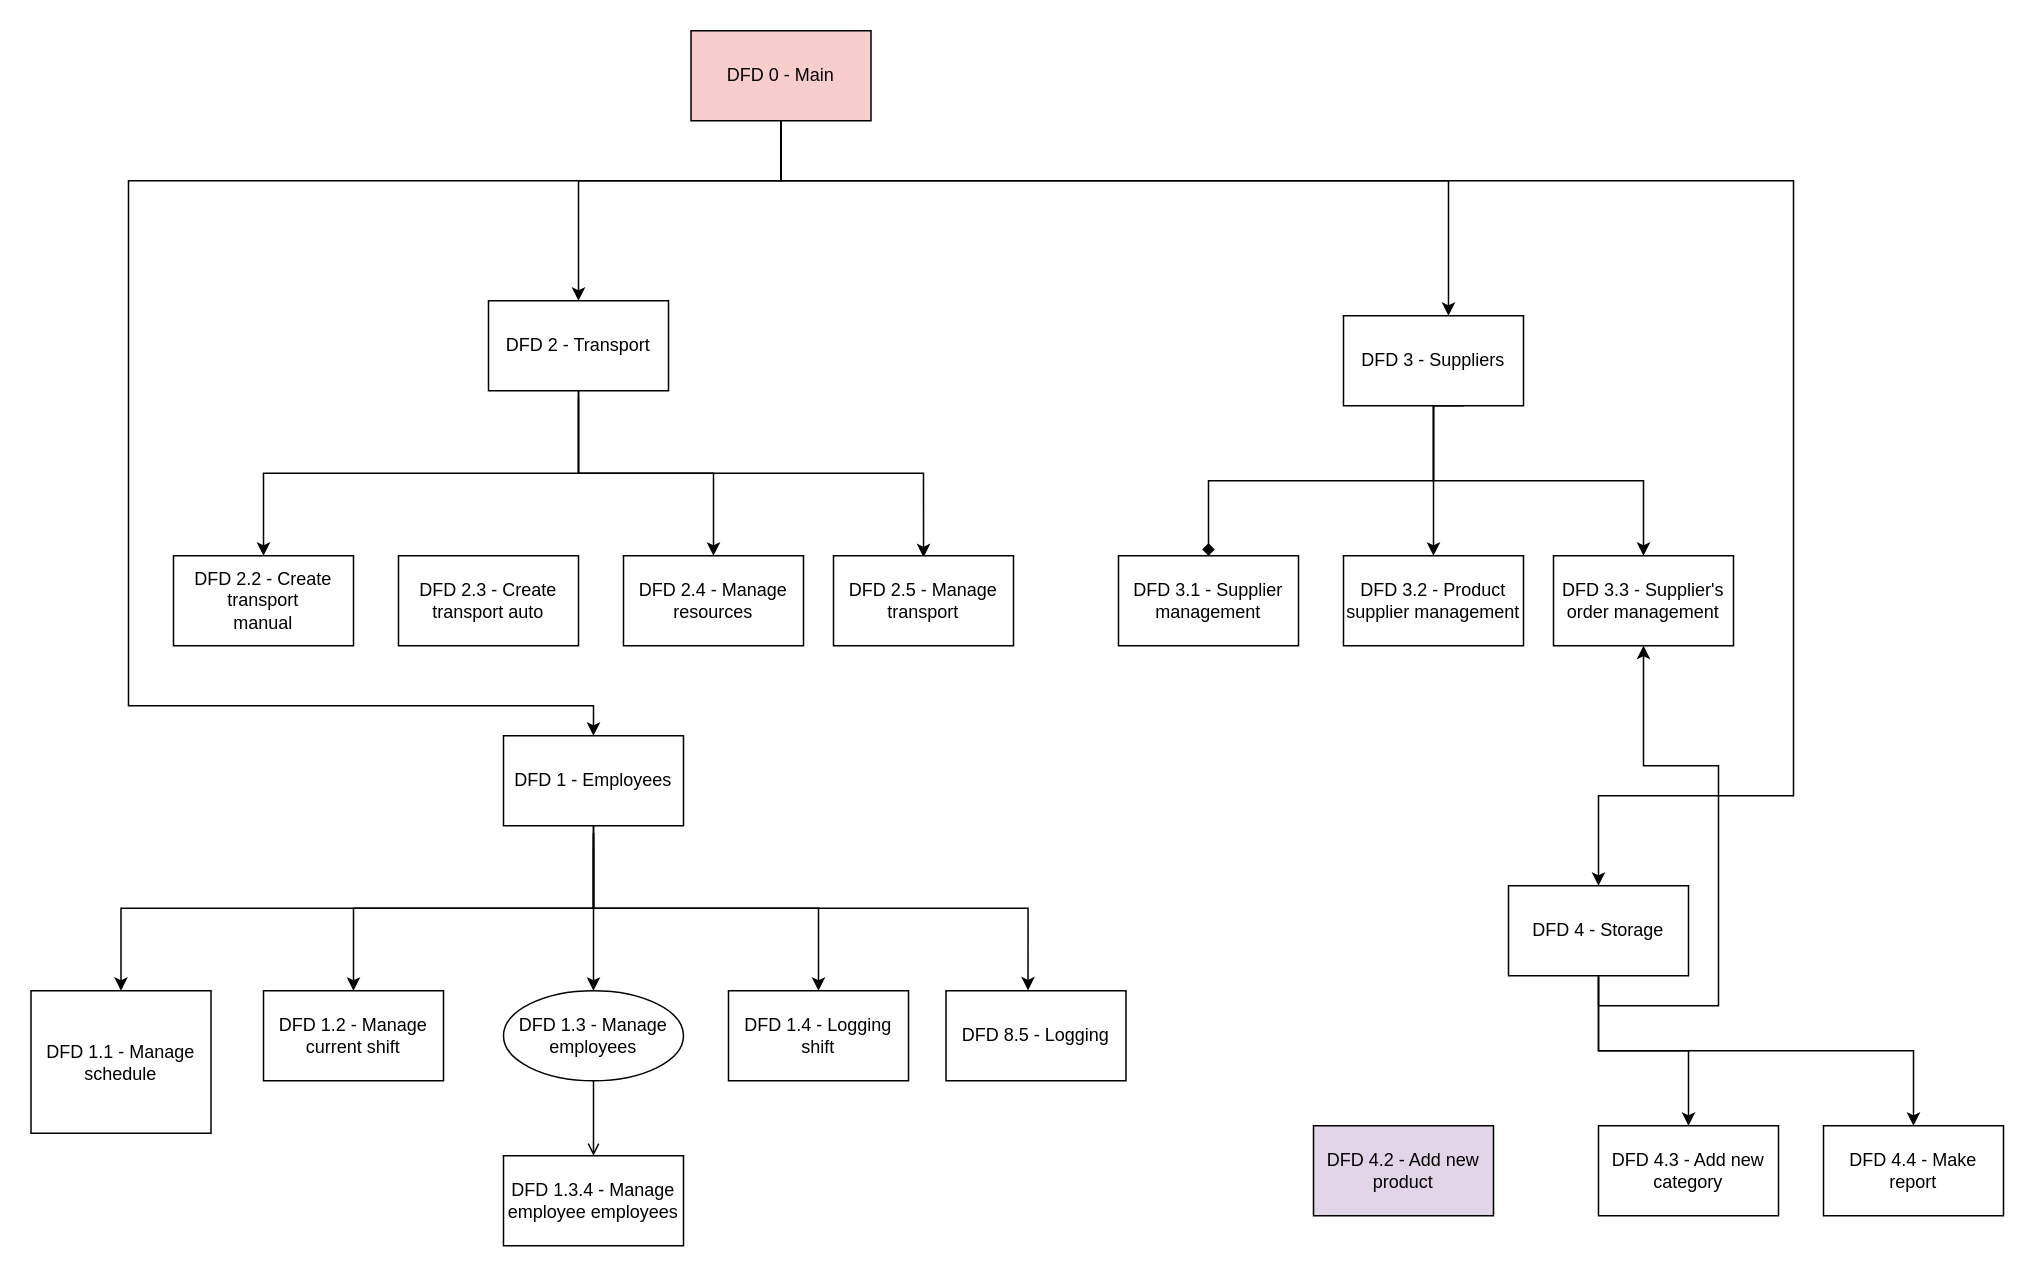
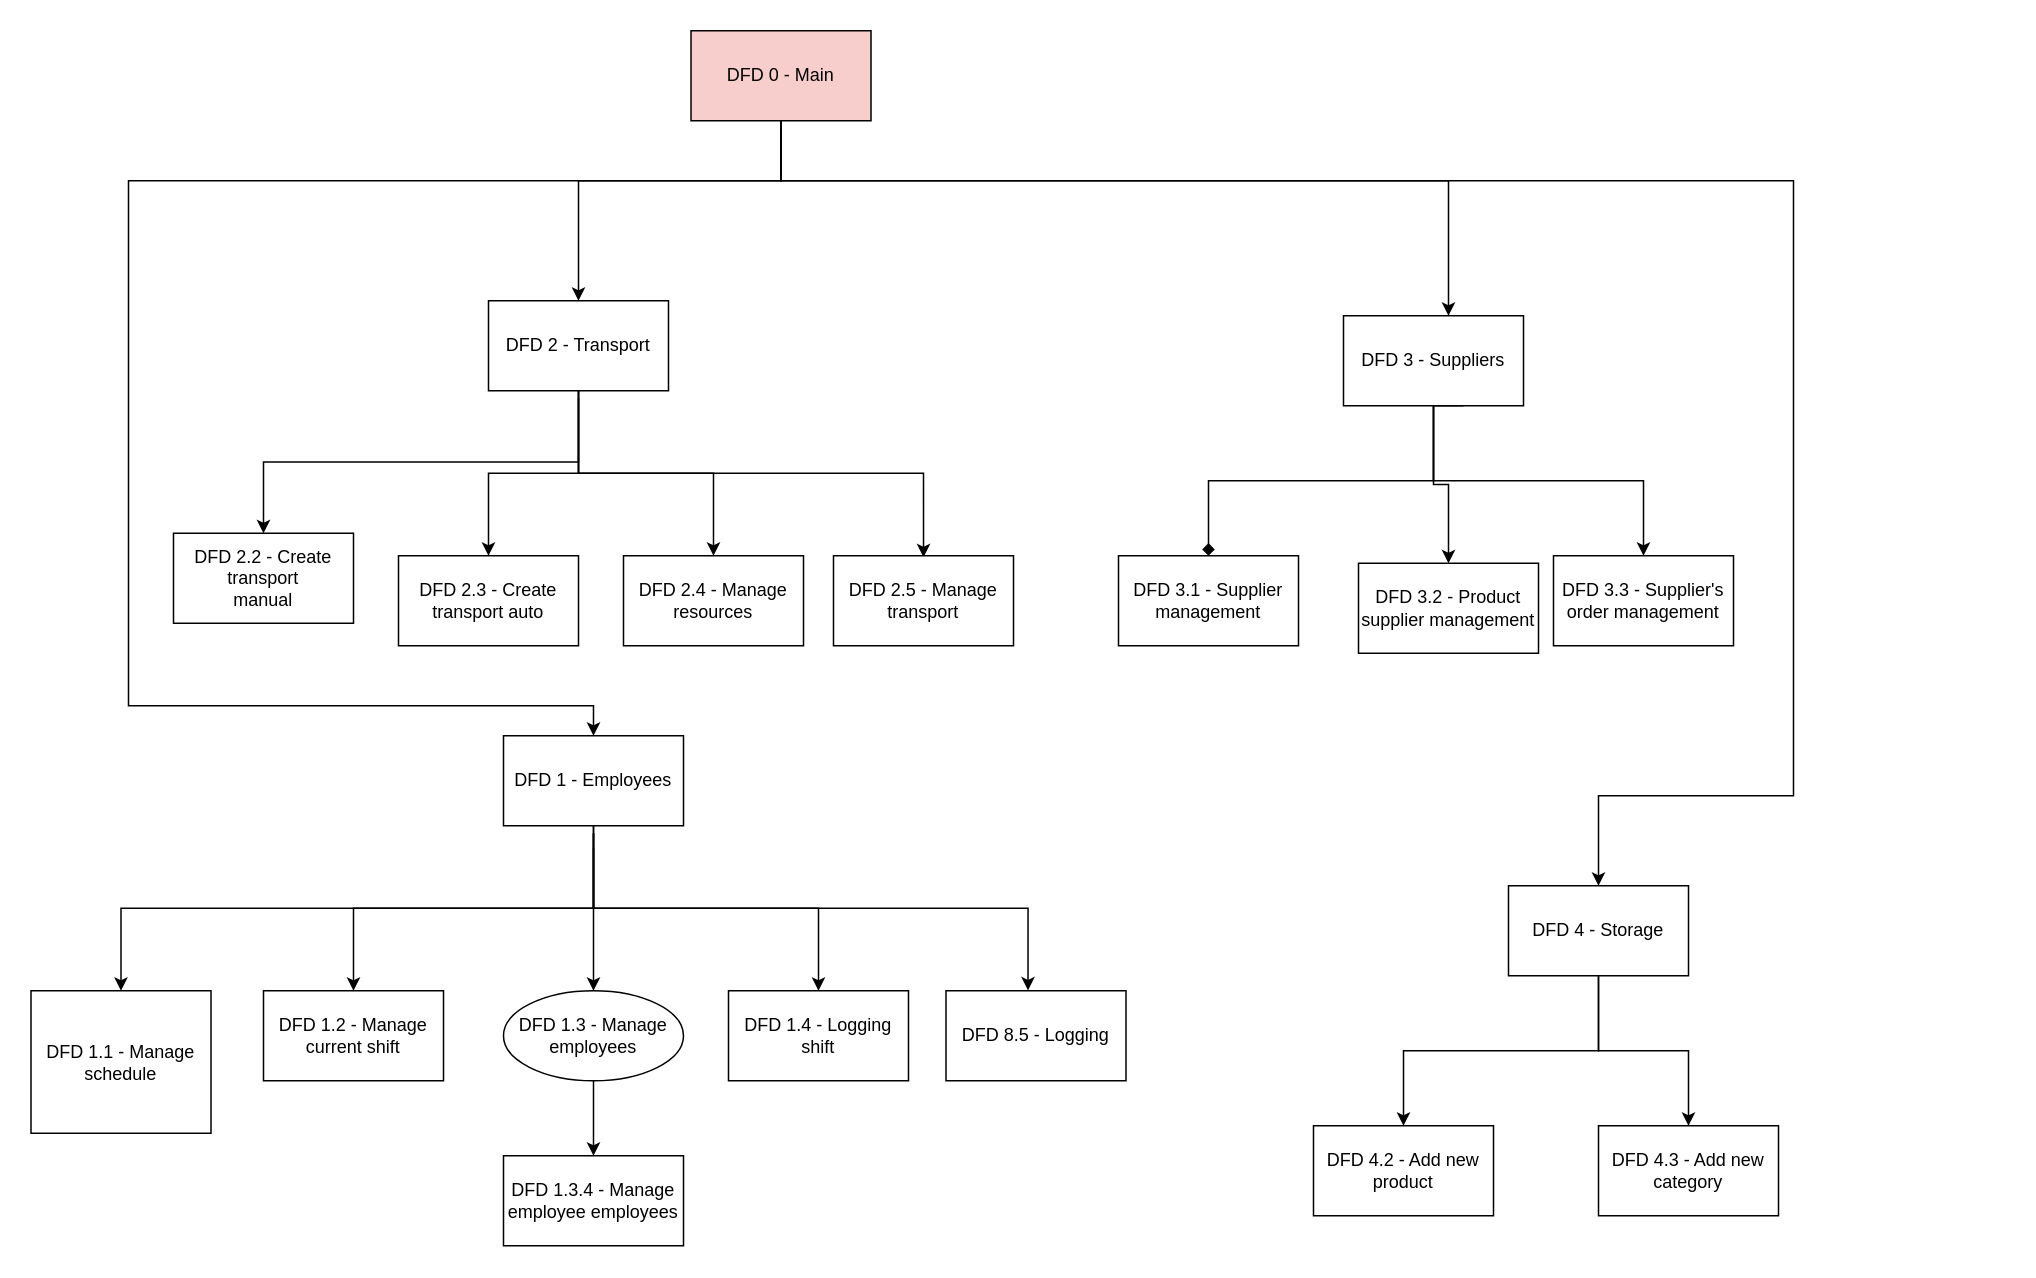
edge "DFD 2 - Transport" -> "DFD 2.3 - Create transport auto": added
node "DFD 2.2 - Create transport manual": moved (263, 601) -> (263, 578)
node "DFD 3.2 - Product supplier management": moved (1433, 601) -> (1448, 608)
edge "DFD 4 - Storage" -> "DFD 3.3 - Supplier's order management": now "DFD 4 - Storage" -> "DFD 4.2 - Add new product"
edge "DFD 4 - Storage" -> "DFD 4.4 - Make report": removed
edge "DFD 1.3 - Manage employees" -> "DFD 1.3.4 - Manage employee employees": arrowhead open -> classic
node "DFD 4.2 - Add new product": fillcolor #e1d5e7 -> #ffffff
node "DFD 4.4 - Make report": removed
